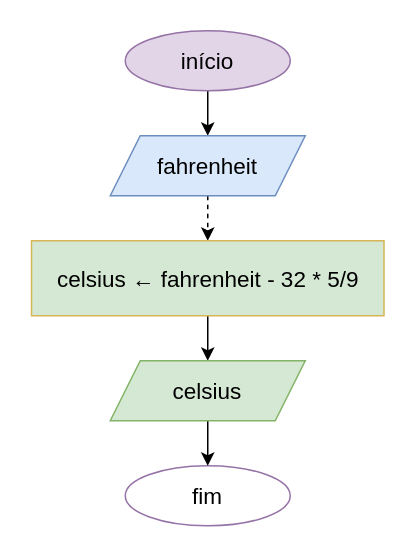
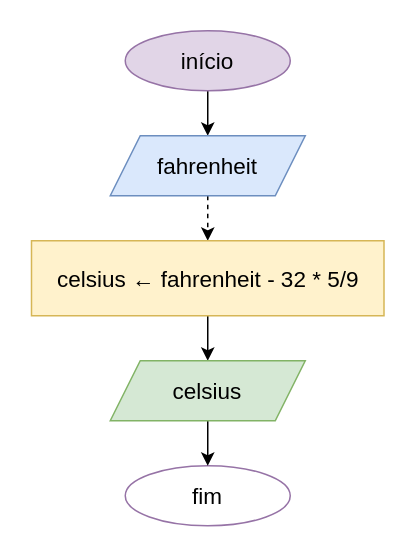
node "celsius ← fahrenheit - 32 * 5/9": fillcolor #d5e8d4 -> #fff2cc
